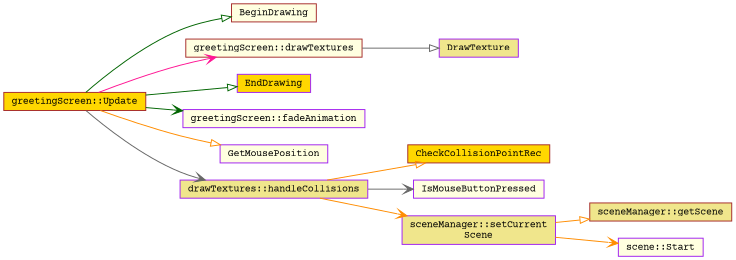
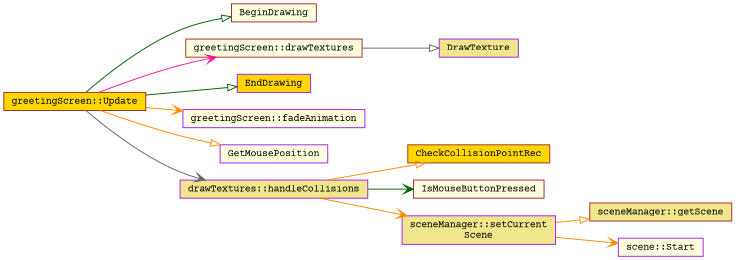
edge "greetingScreen::Update" -> "greetingScreen::fadeAnimation": color darkgreen -> darkorange
edge "drawTextures::handleCollisions" -> "IsMouseButtonPressed": color gray40 -> darkgreen
node "IsMouseButtonPressed": color purple -> brown
